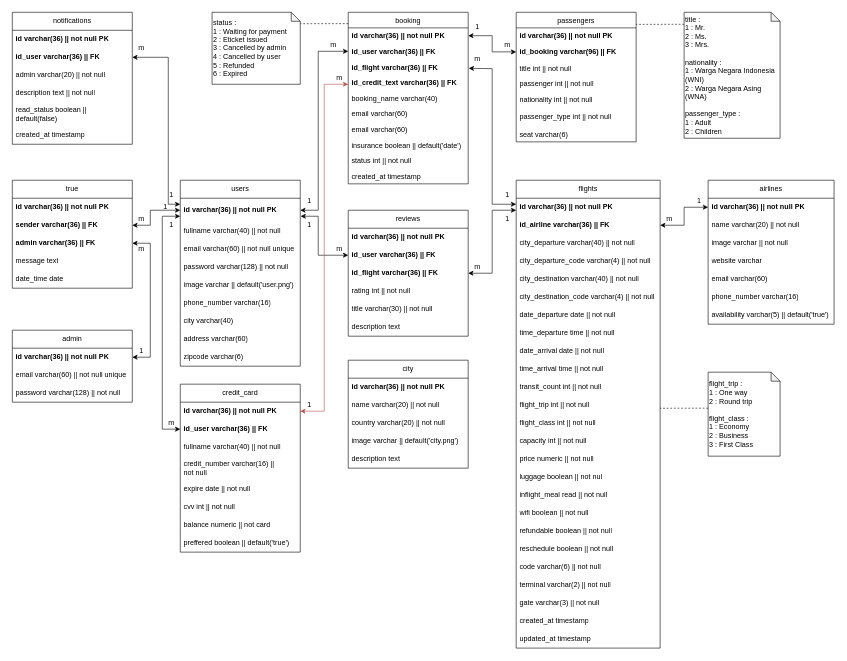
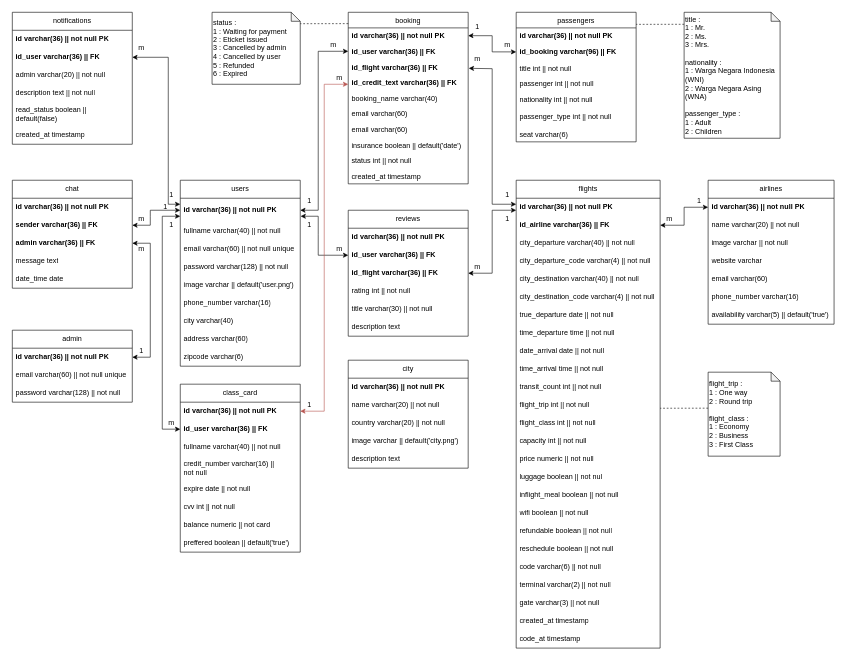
node "true": label "true" -> "chat"
node "date_departure date || not null": label "date_departure date || not null" -> "true_departure date || not null"
node "credit_card": label "credit_card" -> "class_card"
node "inflight_meal read || not null": label "inflight_meal read || not null" -> "inflight_meal boolean || not null"
node "updated_at timestamp": label "updated_at timestamp" -> "code_at timestamp"
